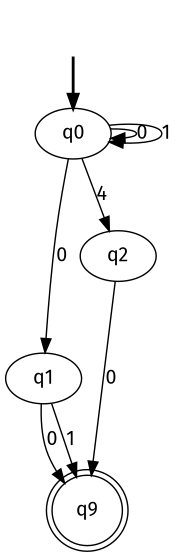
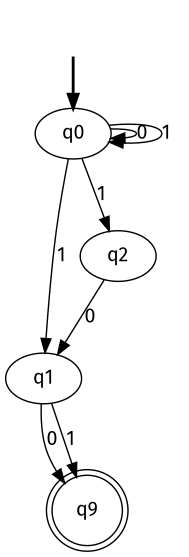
edge "q0" -> "q2": label "4" -> "1"
edge "q0" -> "q1": label "0" -> "1"
edge "q2" -> "q9": now "q2" -> "q1"
